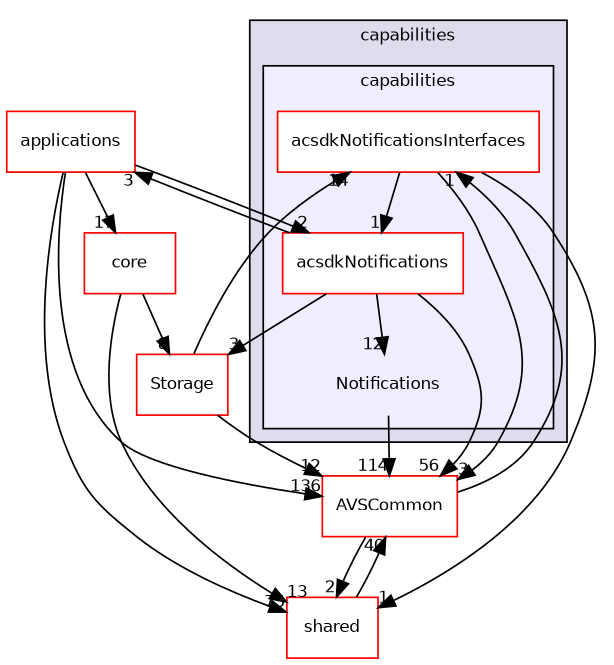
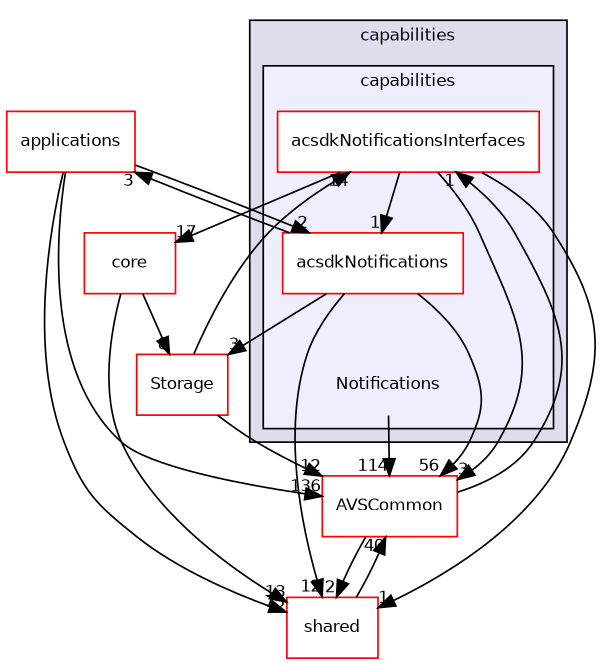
edge "applications" -> "core": now "acsdkNotificationsInterfaces" -> "core"
edge "acsdkNotifications" -> "Notifications": now "acsdkNotifications" -> "shared"
